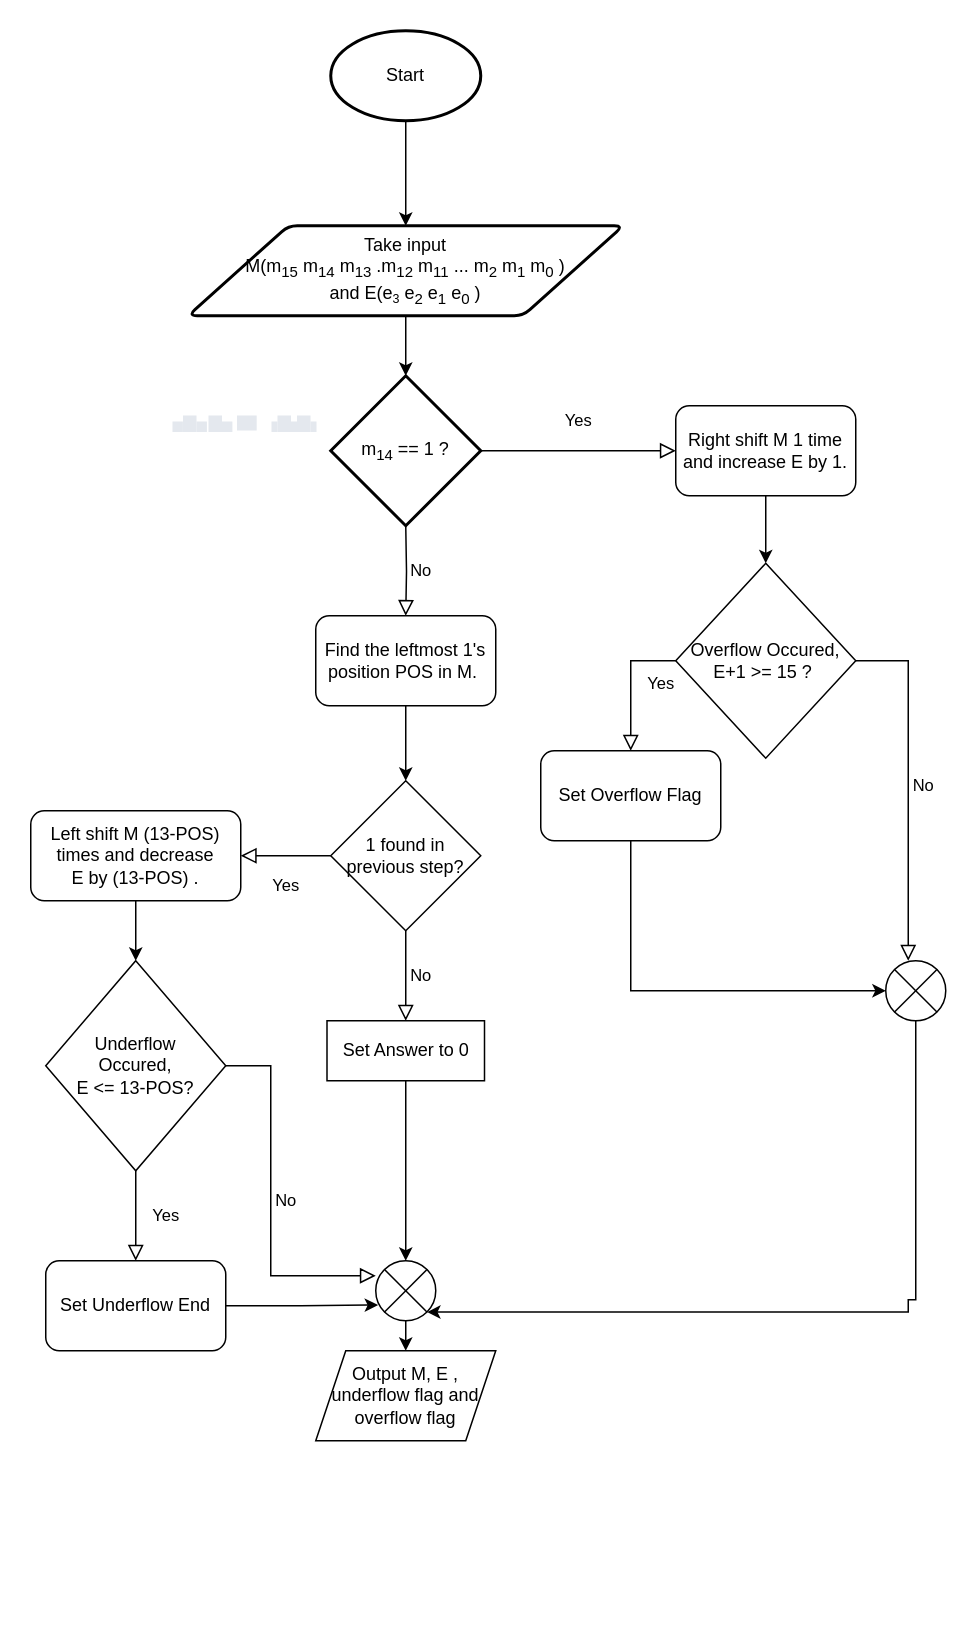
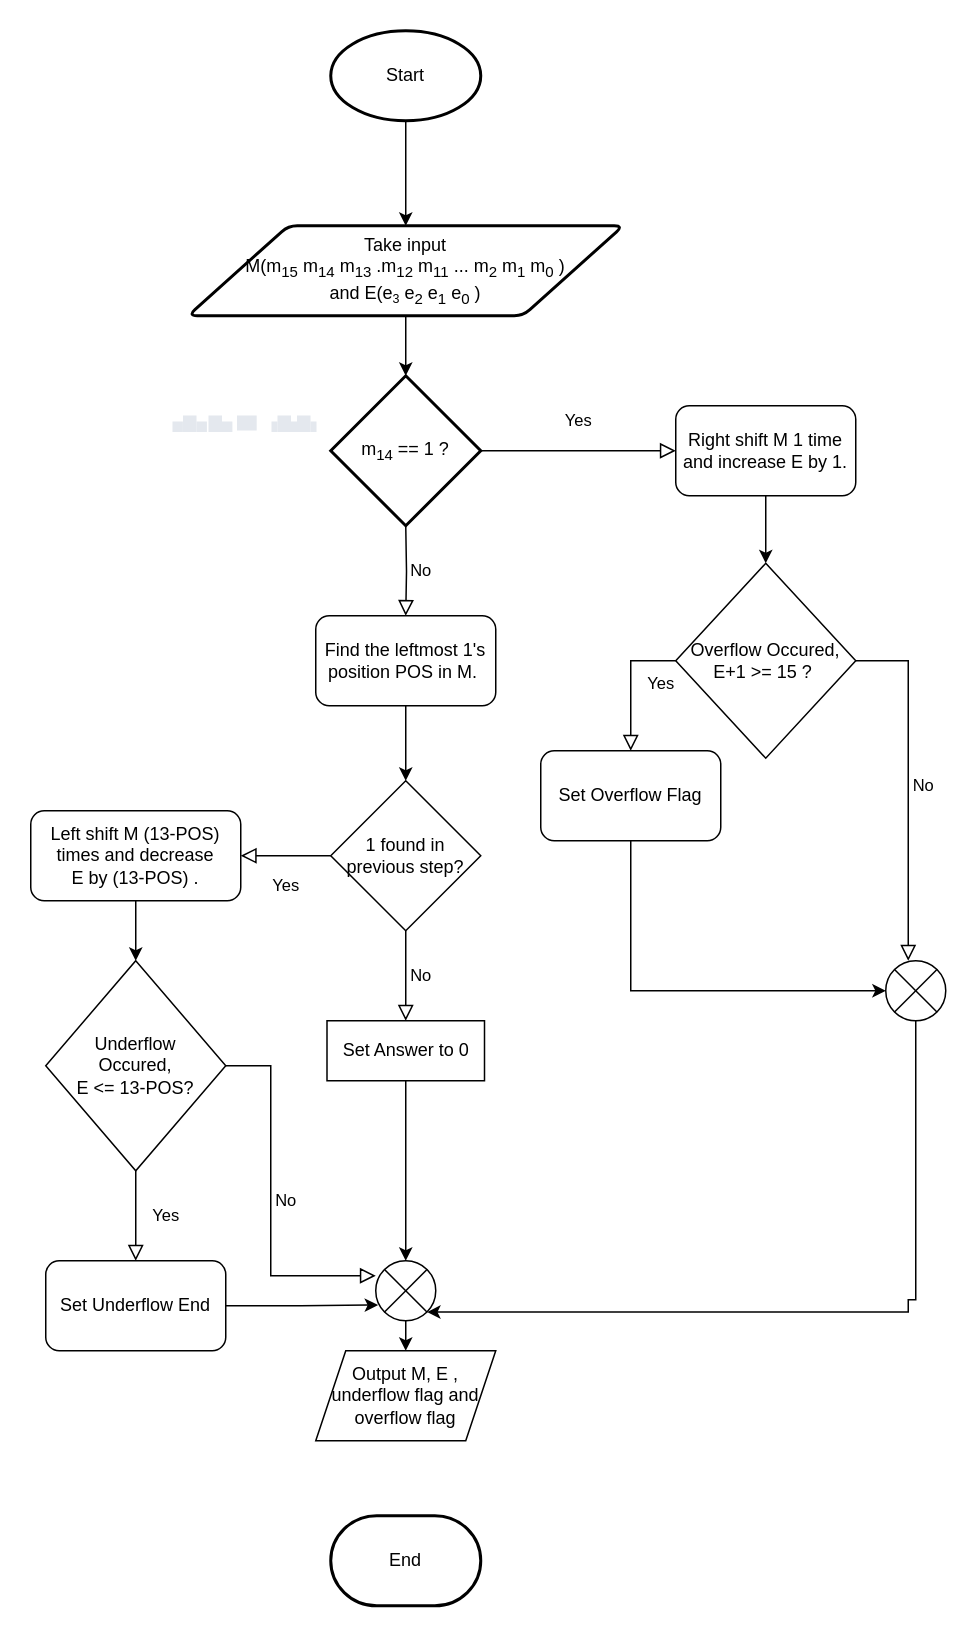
node "End": added
